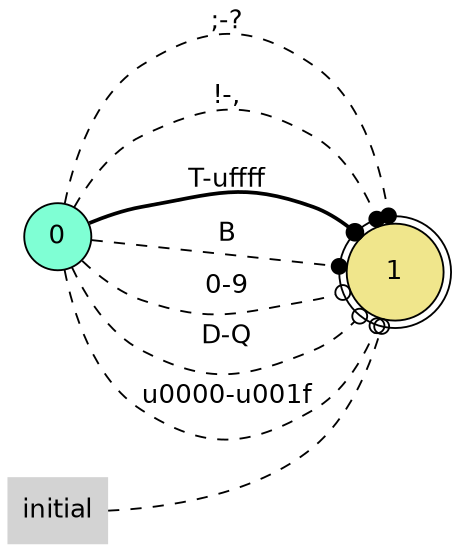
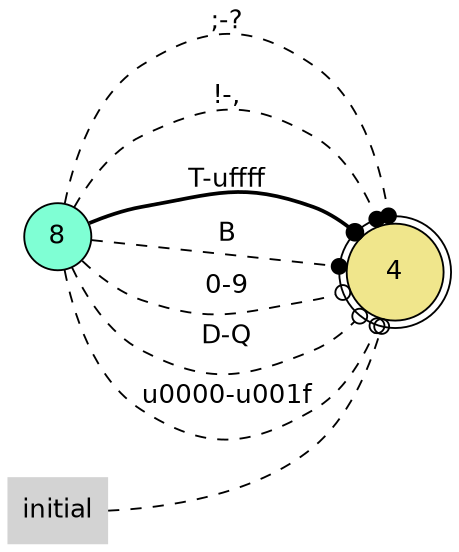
node "0": label "0" -> "8"
node "1": label "1" -> "4"
